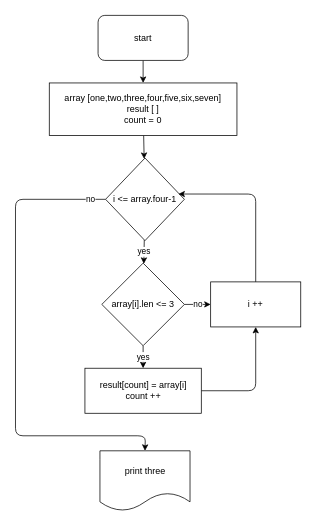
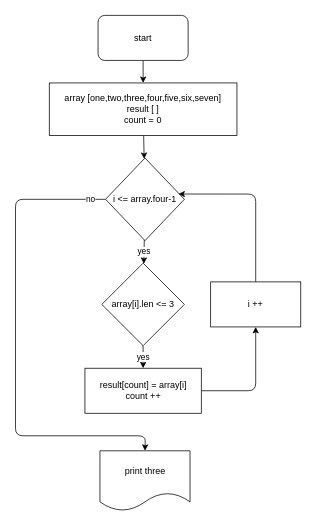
edge "array[i].len <= 3" -> "i ++": removed, label "no"
